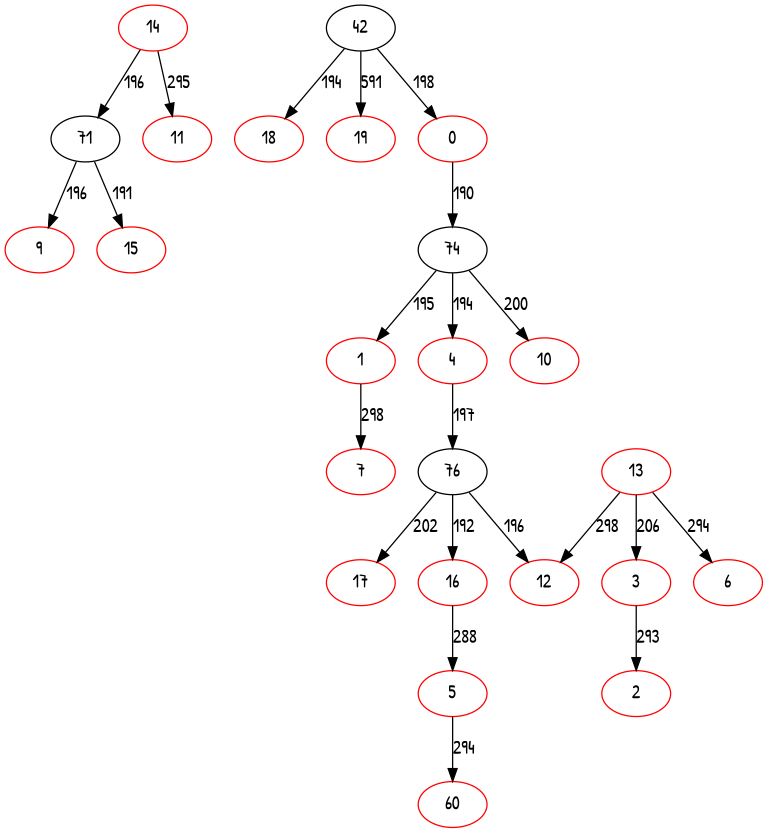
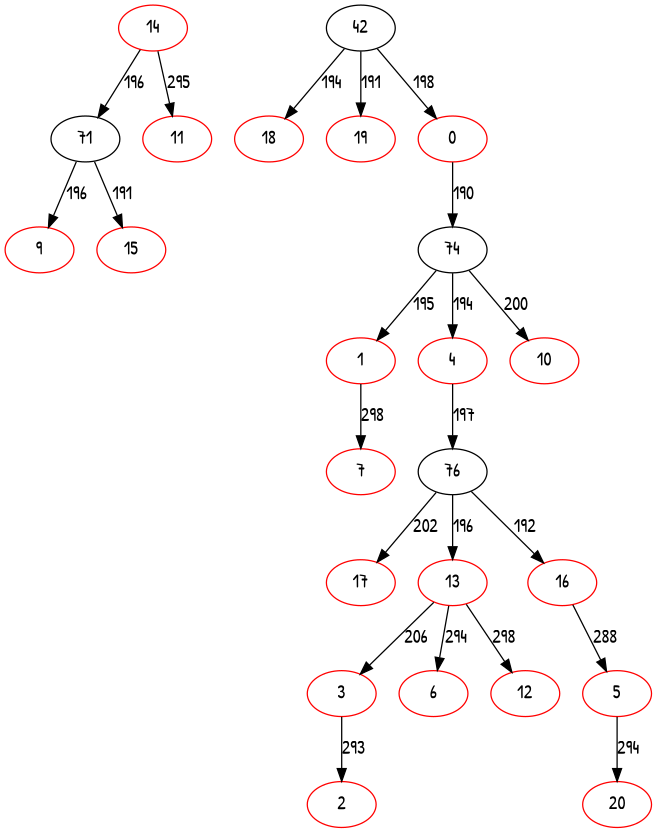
edge "42" -> "19": label "591" -> "191"
edge "76" -> "12": now "76" -> "13"
node "60": label "60" -> "20"
